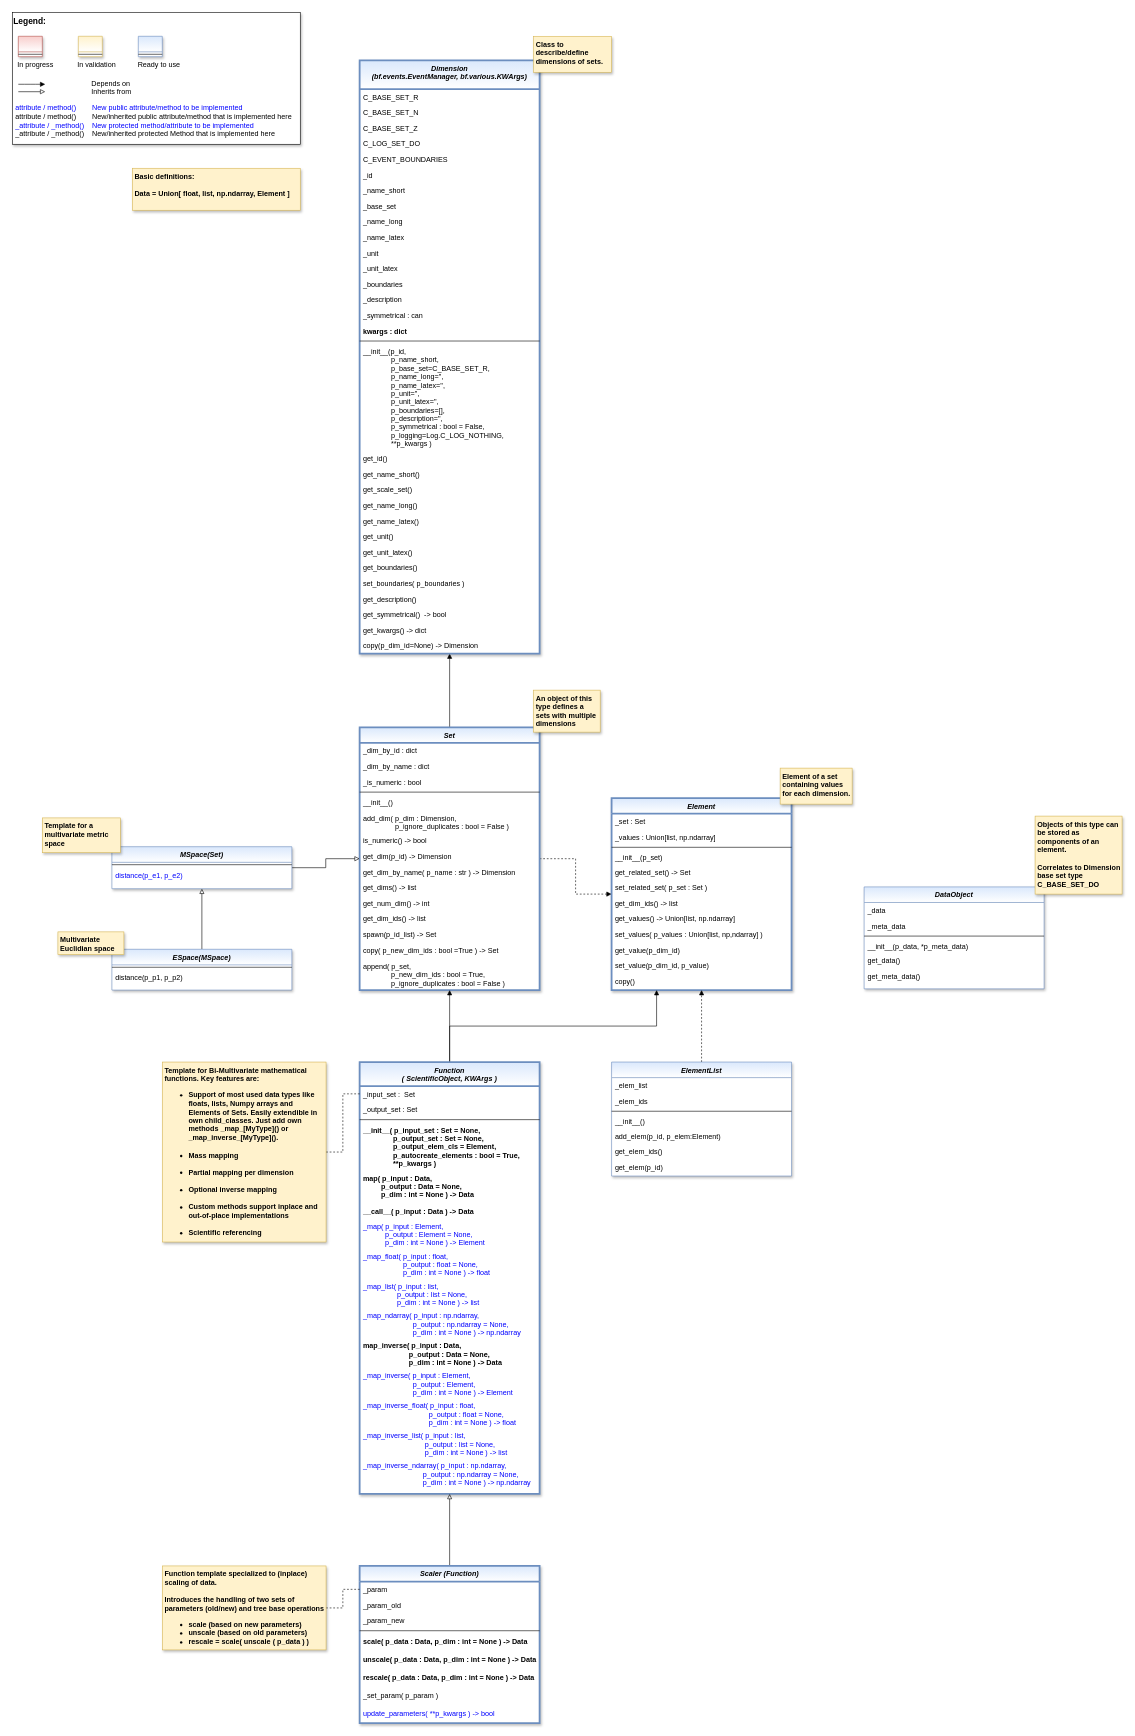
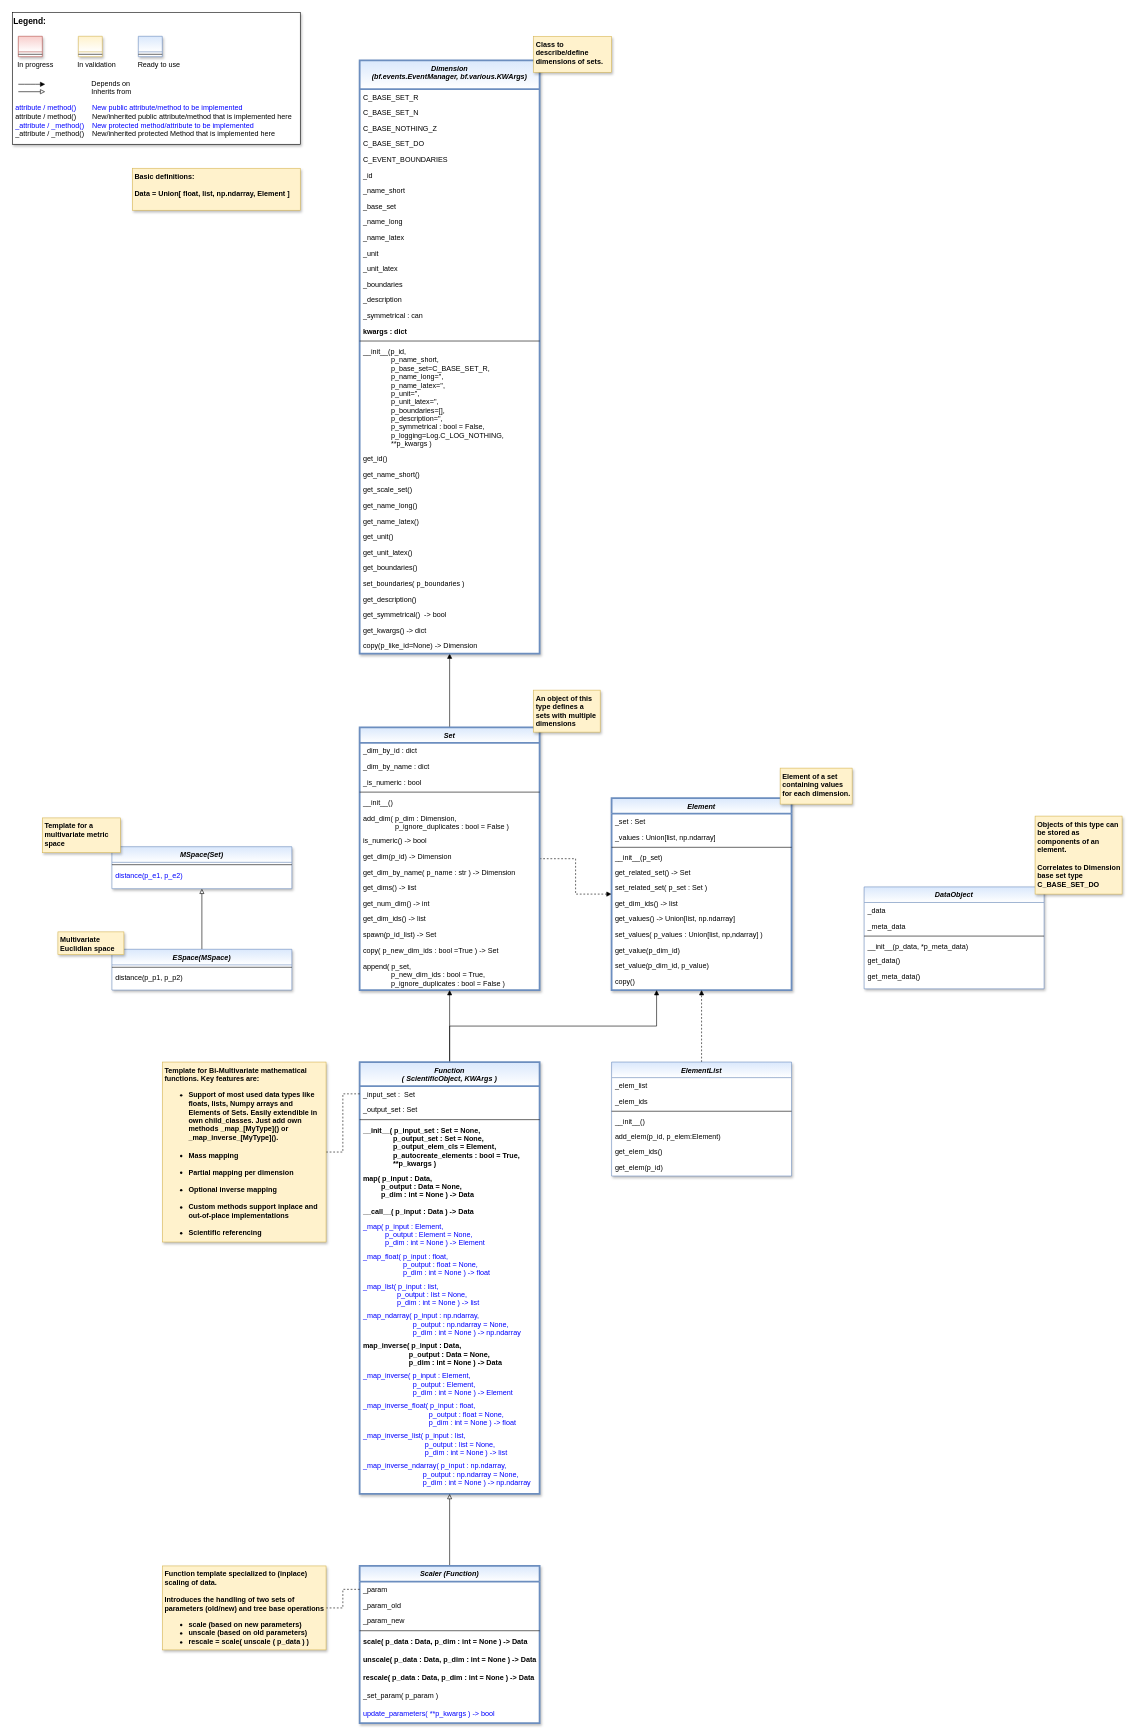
node "C_BASE_SET_Z": label "C_BASE_SET_Z" -> "C_BASE_NOTHING_Z"
node "C_LOG_SET_DO": label "C_LOG_SET_DO" -> "C_BASE_SET_DO"
node "copy(p_dim_id=None) -> Dimension": label "copy(p_dim_id=None) -> Dimension" -> "copy(p_like_id=None) -> Dimension"
edge "MSpace(Set)" -> "Set": removed
